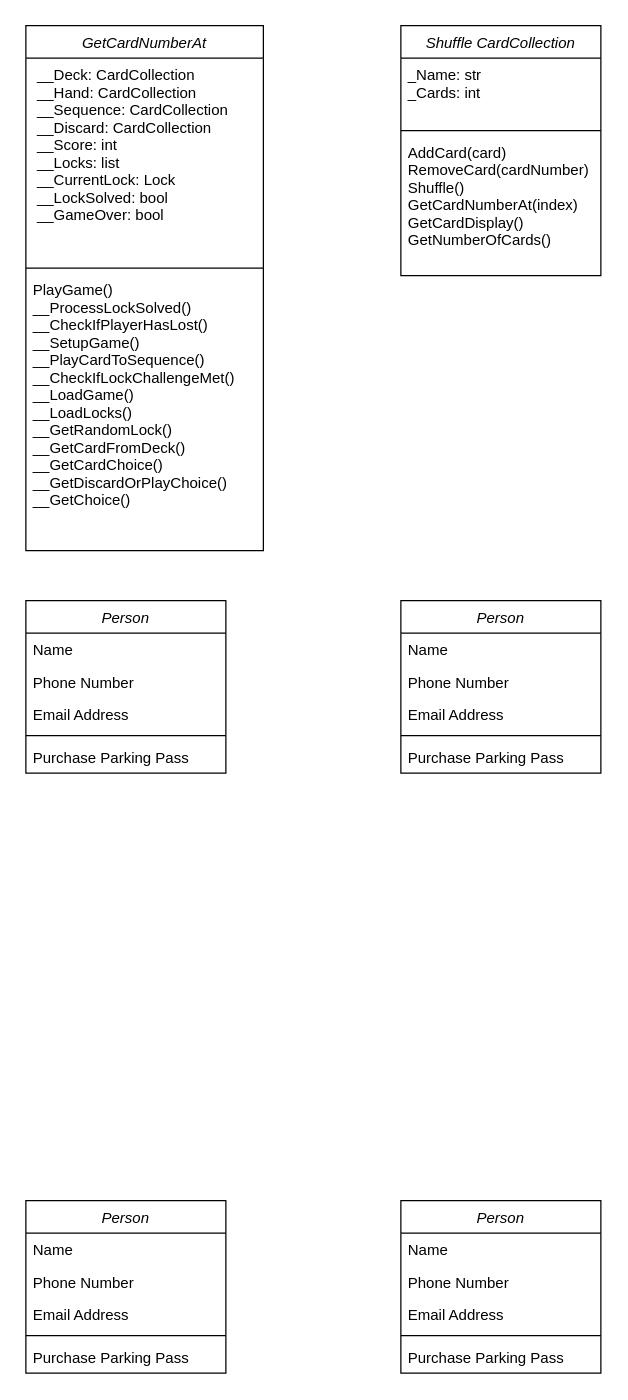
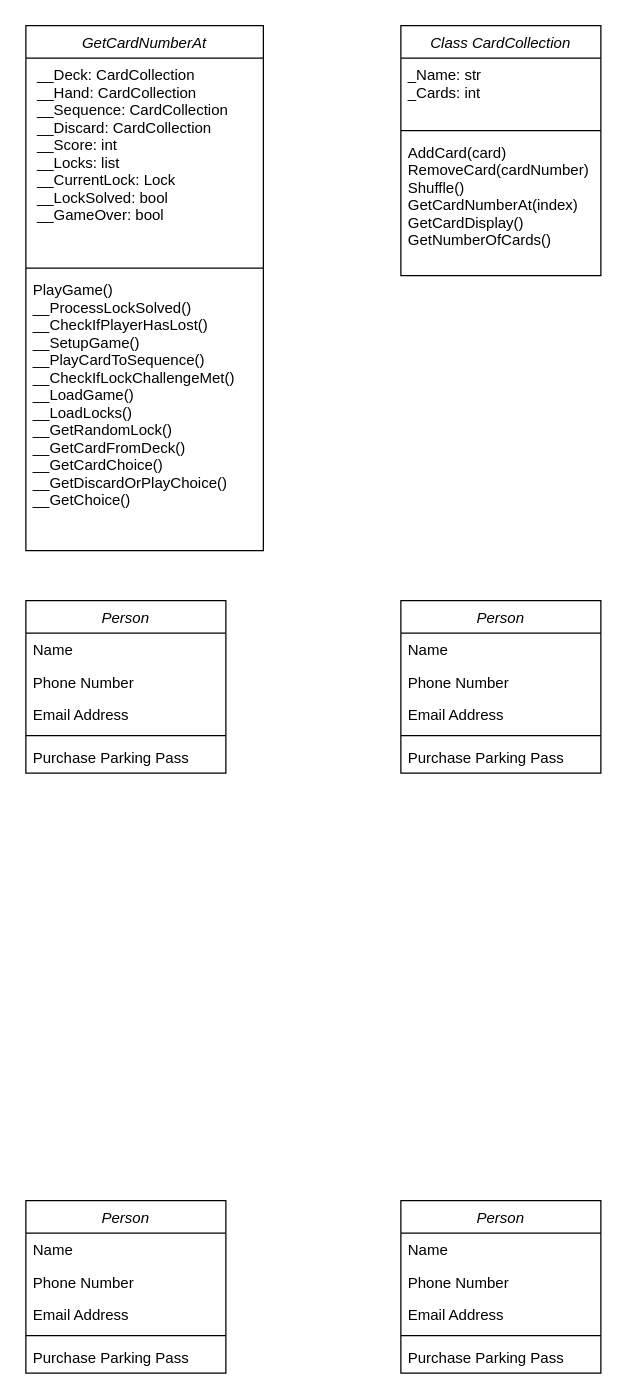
node "Shuffle CardCollection": label "Shuffle CardCollection" -> "Class CardCollection"
